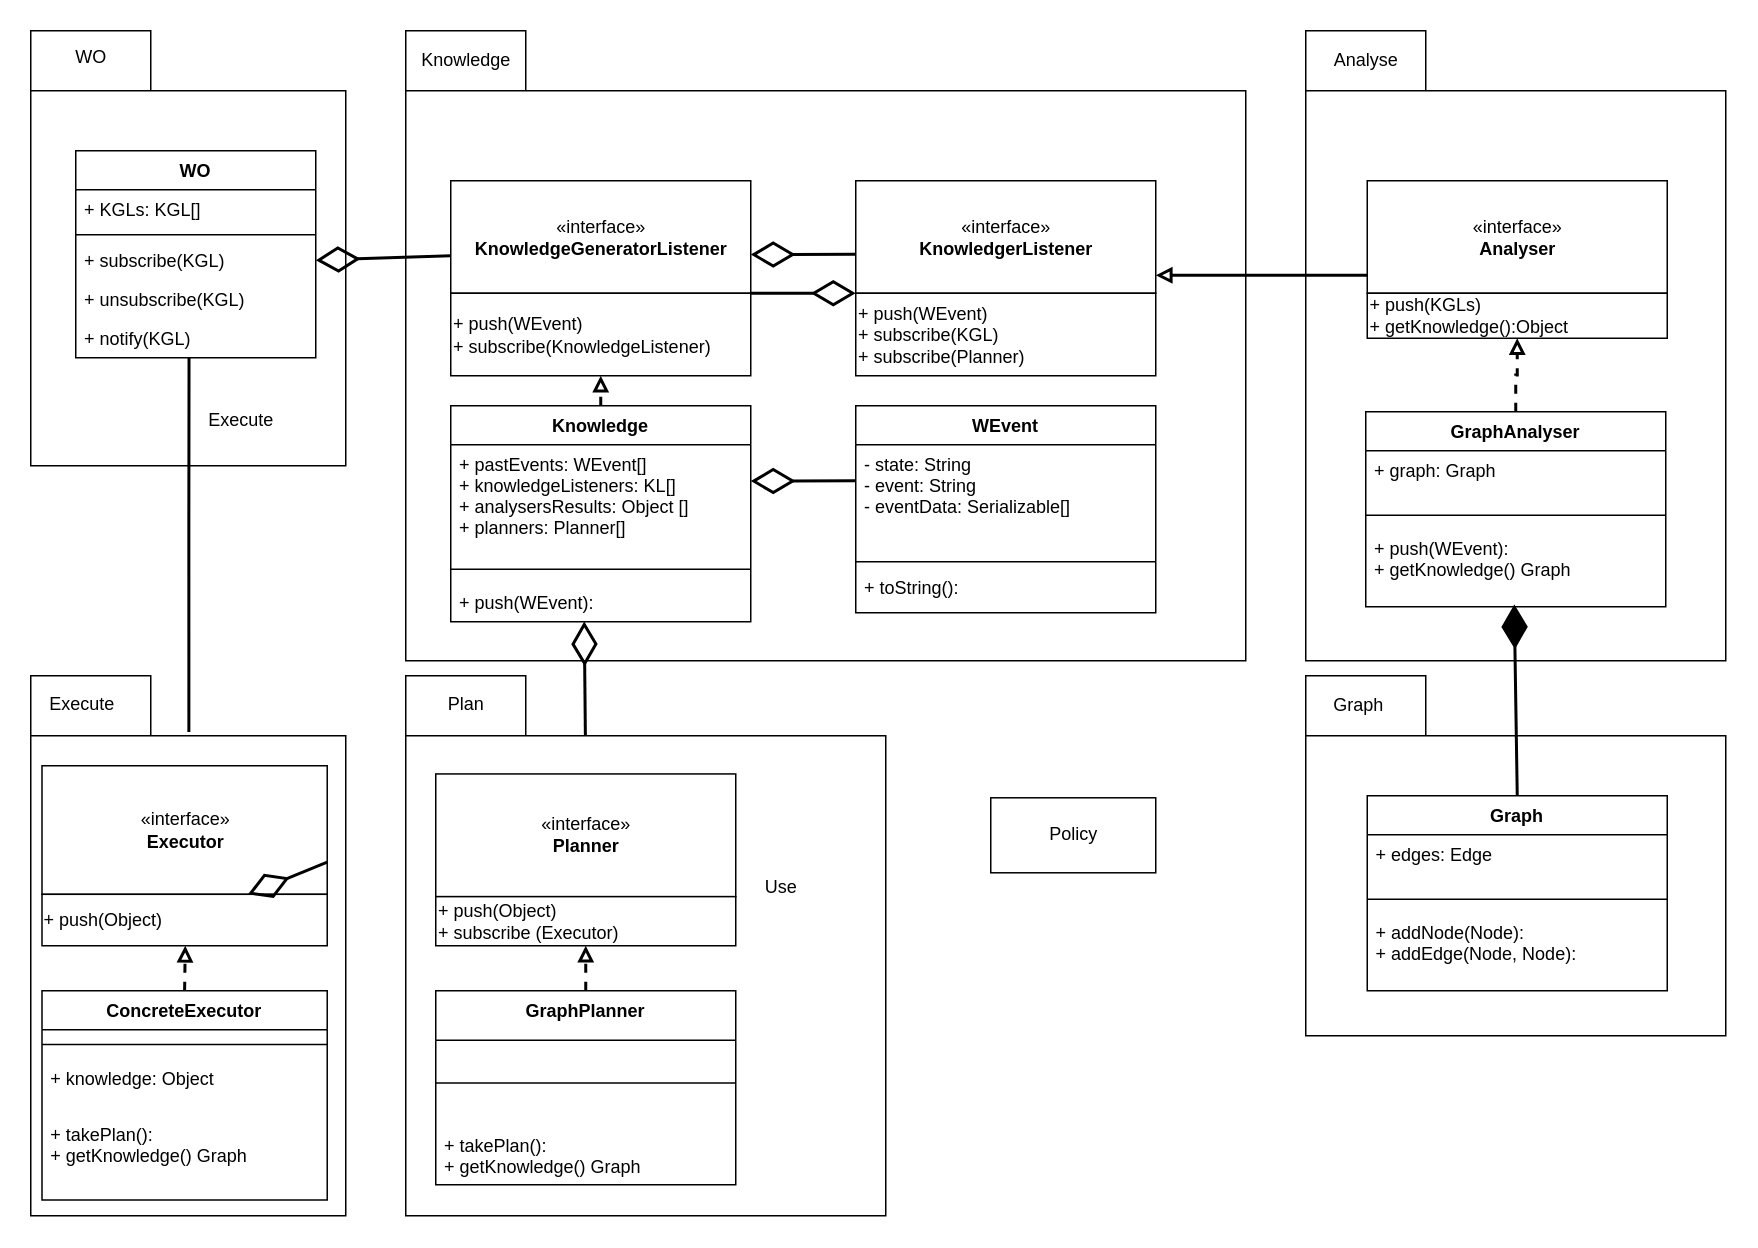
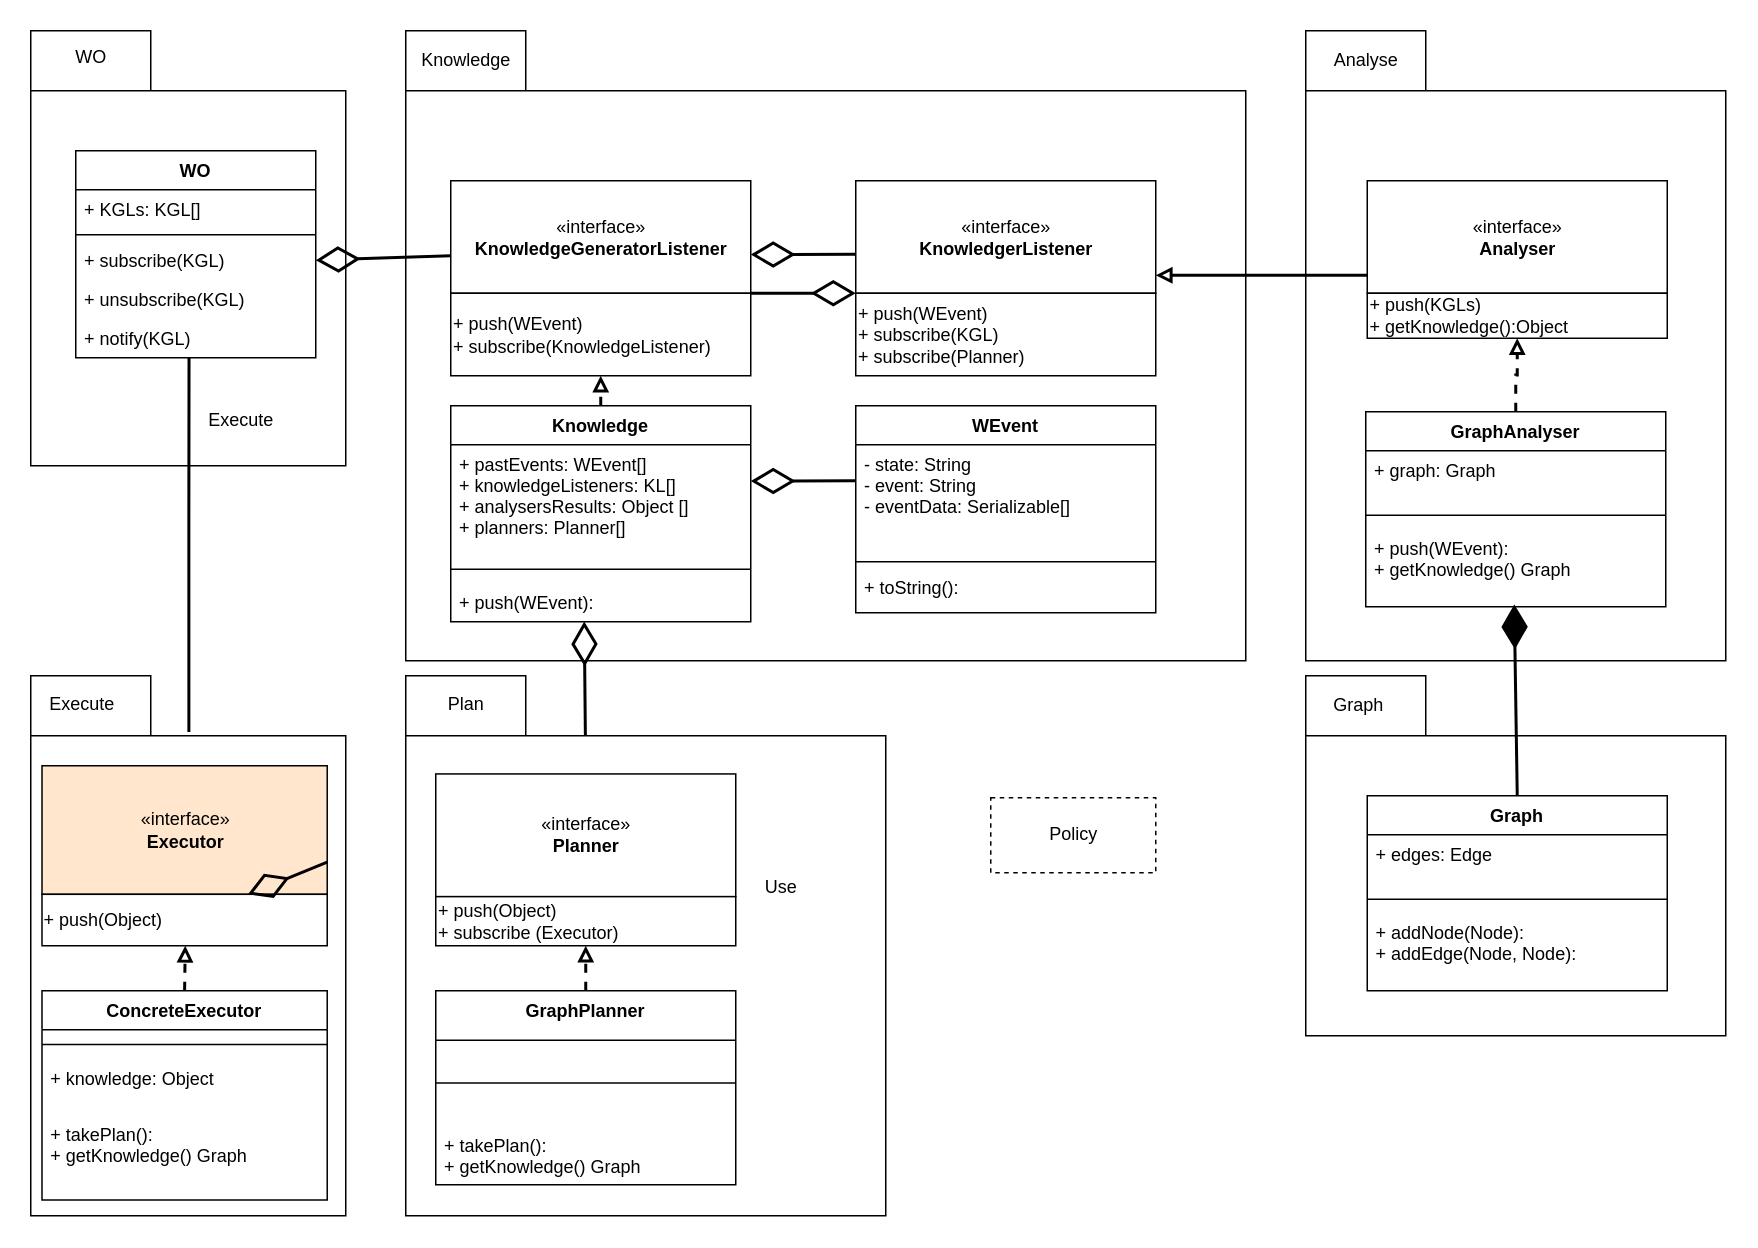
node "«interface» Executor": fillcolor #ffffff -> #ffe6cc
node "Policy": style solid -> dashed
